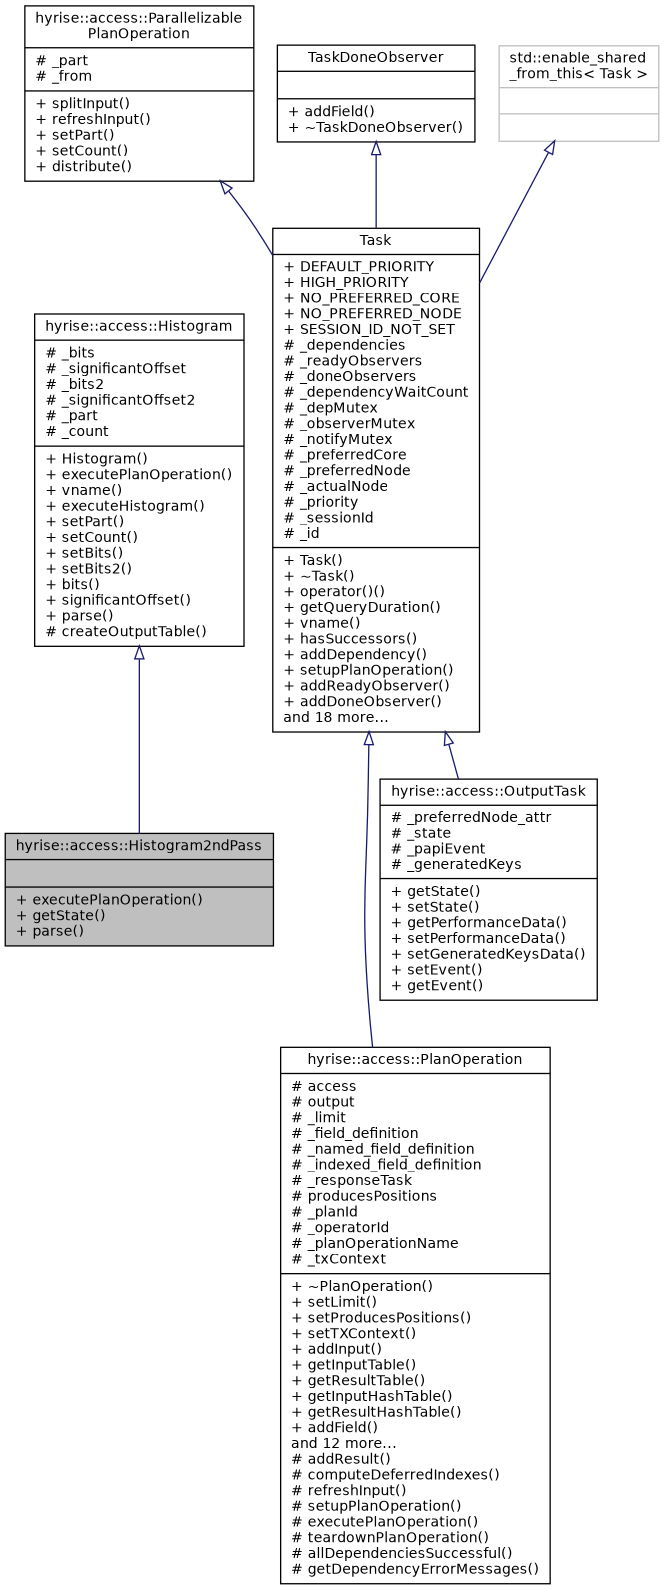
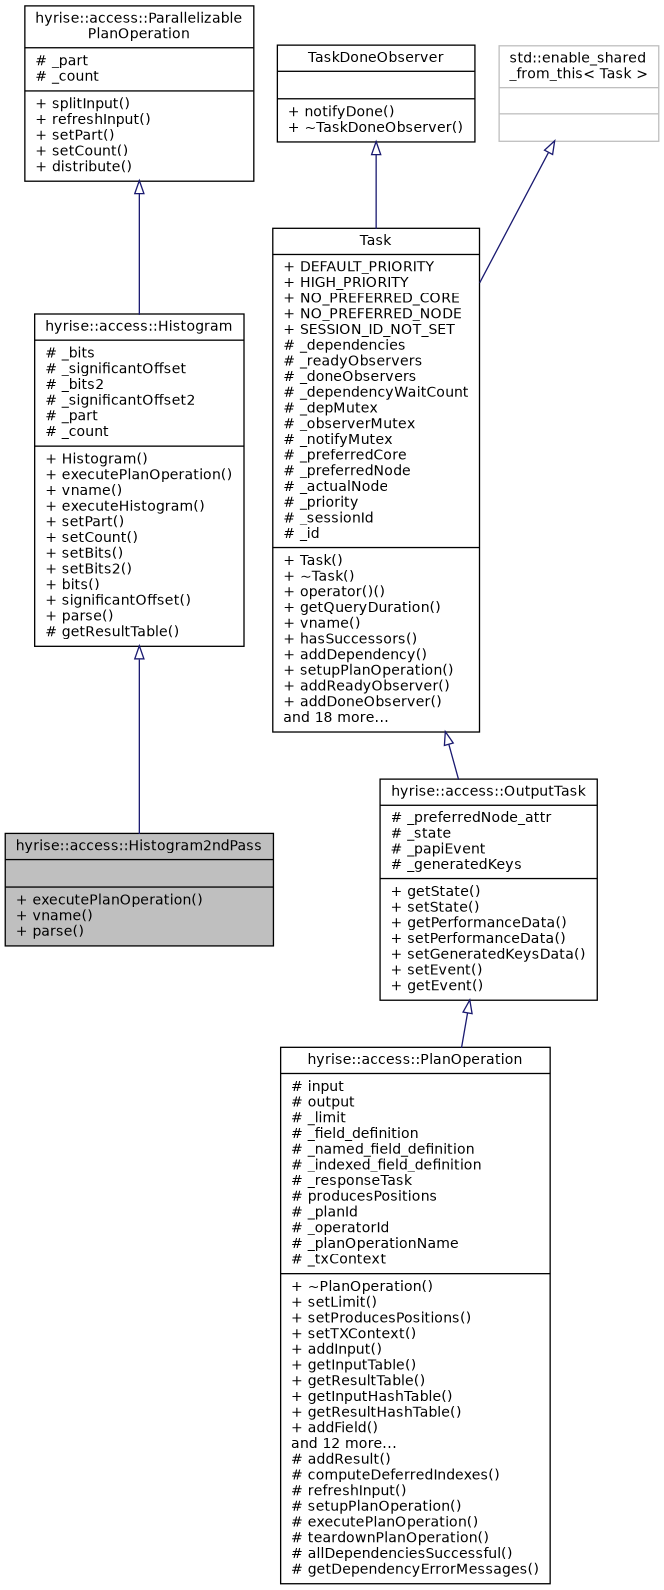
node "hyrise::access::Parallelizable": text "# _from" -> "# _count"
node "TaskDoneObserver": text "+ addField()" -> "+ notifyDone()"
edge "Task" -> "hyrise::access::Parallelizable": now "hyrise::access::Histogram" -> "hyrise::access::Parallelizable"
node "hyrise::access::Histogram": text "# createOutputTable()" -> "# getResultTable()"
edge "hyrise::access::PlanOperation" -> "Task": now "hyrise::access::PlanOperation" -> "hyrise::access::OutputTask"
node "hyrise::access::Histogram2ndPass": text "+ getState()" -> "+ vname()"
node "hyrise::access::PlanOperation": text "# access" -> "# input"
